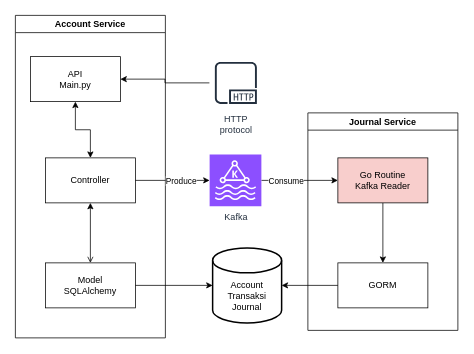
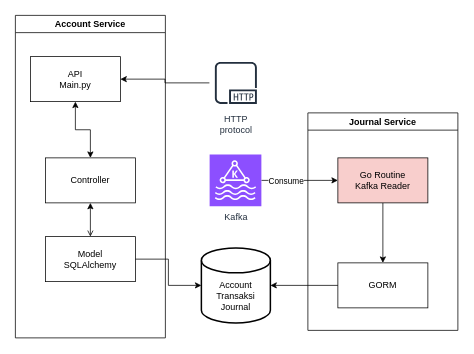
edge "Controller" -> "Kafka": removed, label "Produce"
node "Model SQLAlchemy": moved (90, 285) -> (90, 259)
node "Account Transaksi Journal": moved (247, 285) -> (236, 285)
